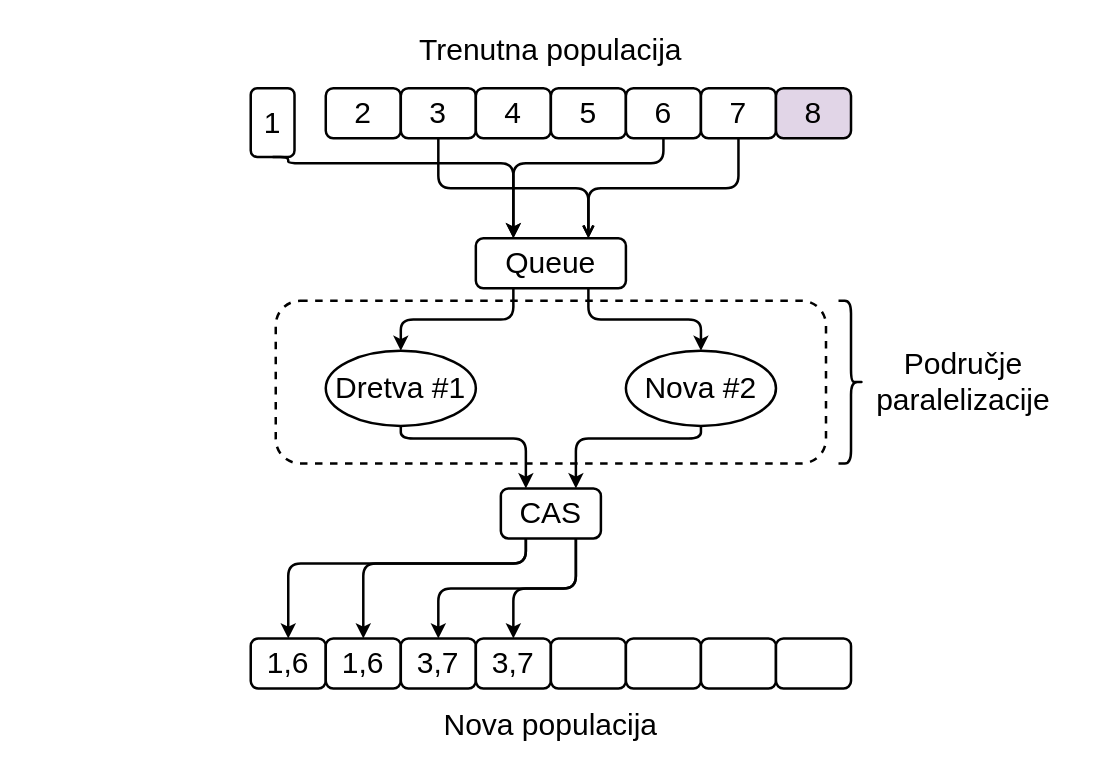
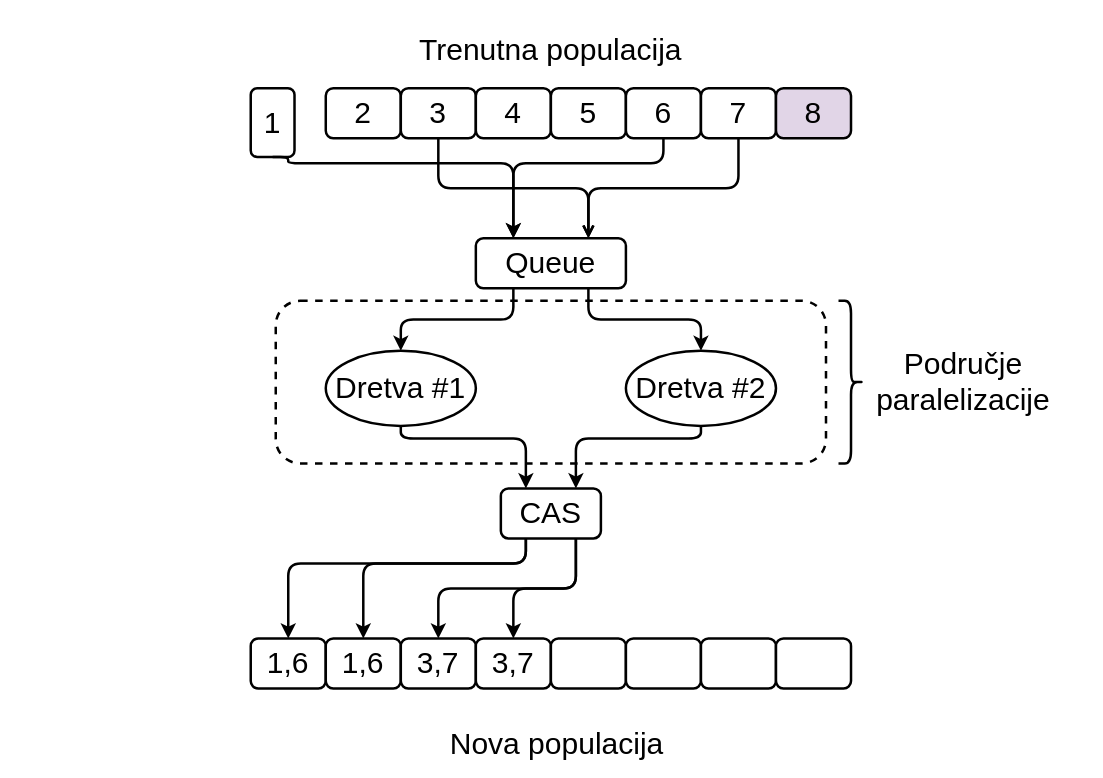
node "Nova #2": label "Nova #2" -> "Dretva #2"
node "Nova populacija": moved (551, 726) -> (557, 744)
